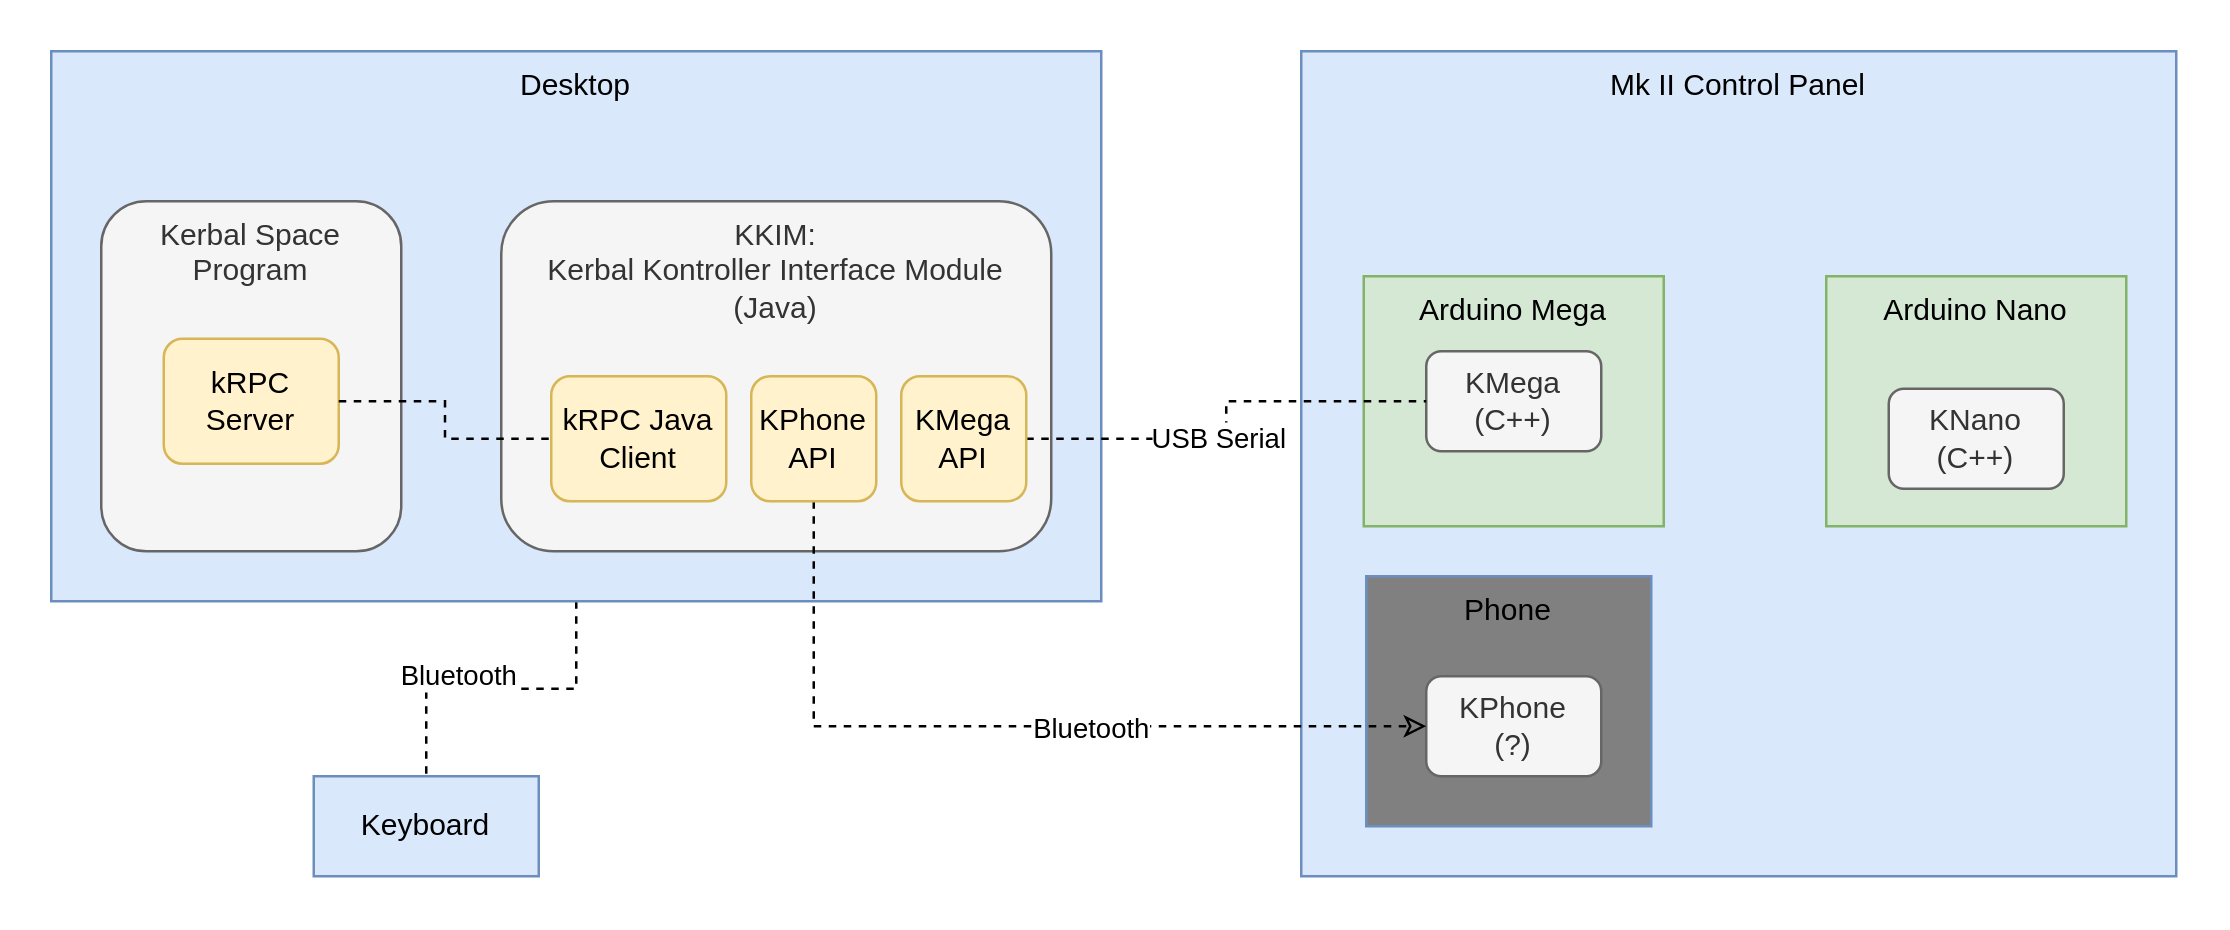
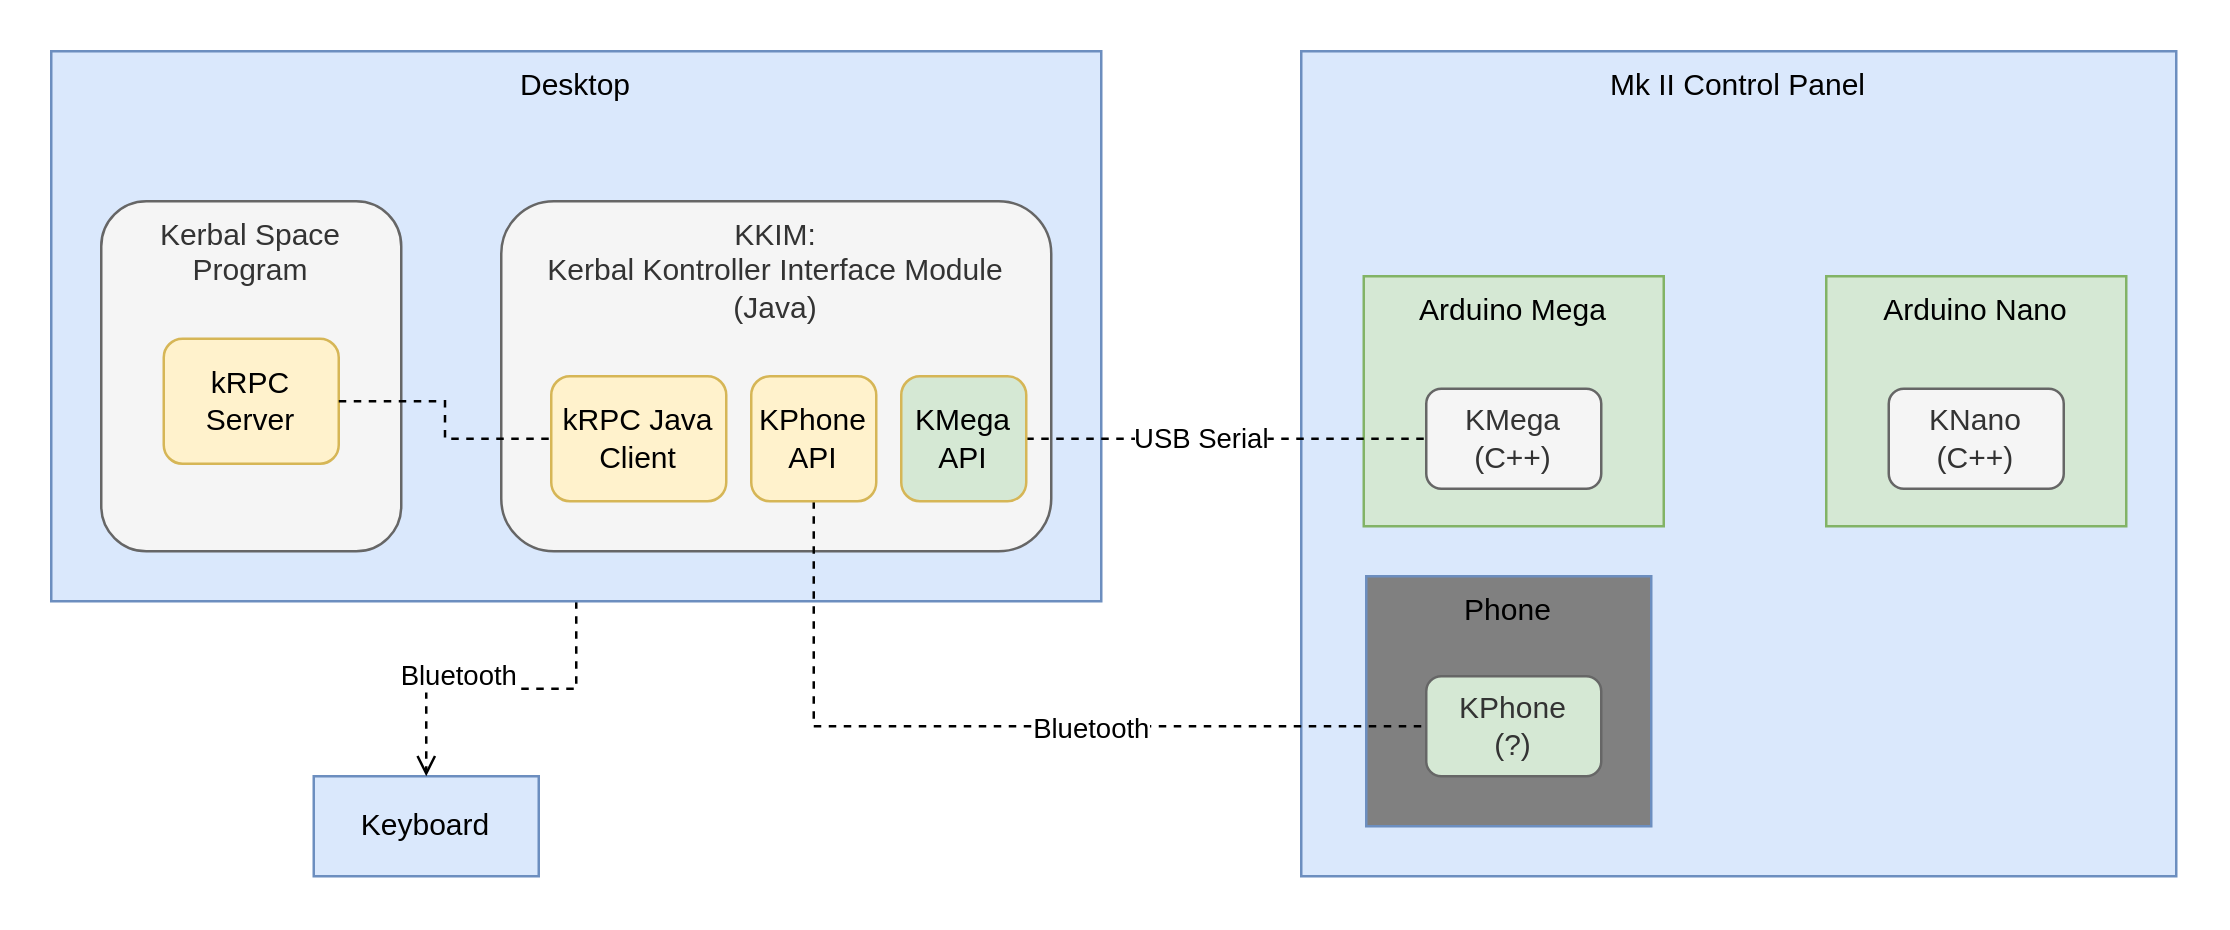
node "KMega (C++)": moved (1514, 401) -> (1514, 439)
node "KMega API": fillcolor #fff2cc -> #d5e8d4
edge "KPhone API" -> "KPhone (?)": arrowhead classic -> none
node "KPhone (?)": fillcolor #f5f5f5 -> #d5e8d4
edge "Desktop" -- "Keyboard": arrowhead none -> open
